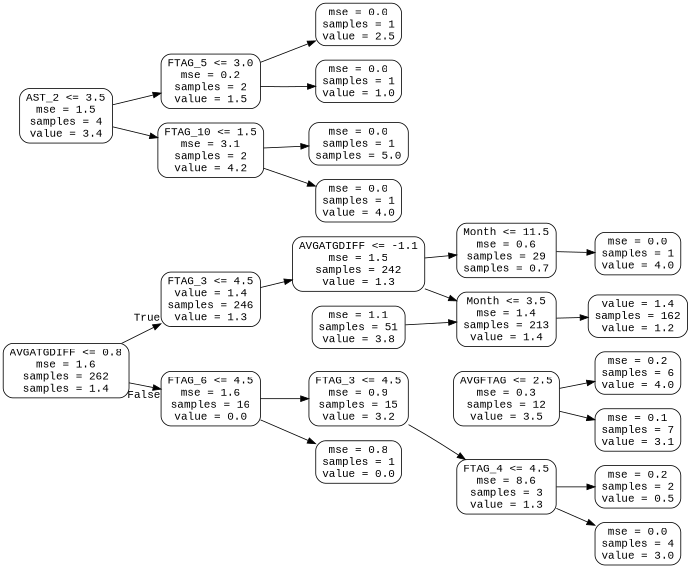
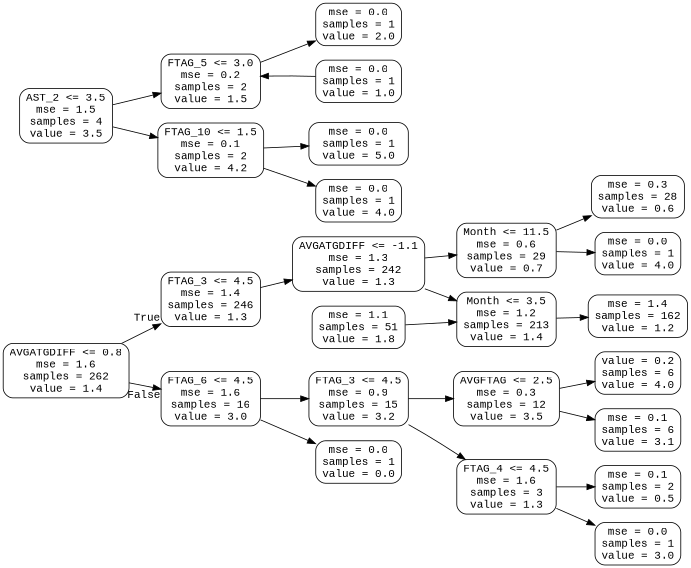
node "mse = 0.0 samples = 1 value = 2.5": label "mse = 0.0 samples = 1 value = 2.5" -> "mse = 0.0 samples = 1 value = 2.0"
edge "FTAG_5 <= 3.0 mse = 0.2 samples = 2 value = 1.5" -> "mse = 0.0 samples = 1 value = 1.0": reversed
node "AST_2 <= 3.5 mse = 1.5 samples = 4 value = 3.4": label "AST_2 <= 3.5 mse = 1.5 samples = 4 value = 3.4" -> "AST_2 <= 3.5 mse = 1.5 samples = 4 value = 3.5"
node "mse = 0.0 samples = 1 samples = 5.0": label "mse = 0.0 samples = 1 samples = 5.0" -> "mse = 0.0 samples = 1 value = 5.0"
node "FTAG_10 <= 1.5 mse = 3.1 samples = 2 value = 4.2": label "FTAG_10 <= 1.5 mse = 3.1 samples = 2 value = 4.2" -> "FTAG_10 <= 1.5 mse = 0.1 samples = 2 value = 4.2"
node "mse = 0.3 samples = 28 value = 0.6": added
node "Month <= 11.5 mse = 0.6 samples = 29 samples = 0.7": label "Month <= 11.5 mse = 0.6 samples = 29 samples = 0.7" -> "Month <= 11.5 mse = 0.6 samples = 29 value = 0.7"
node "AVGATGDIFF <= -1.1 mse = 1.5 samples = 242 value = 1.3": label "AVGATGDIFF <= -1.1 mse = 1.5 samples = 242 value = 1.3" -> "AVGATGDIFF <= -1.1 mse = 1.3 samples = 242 value = 1.3"
node "FTAG_3 <= 4.5 value = 1.4 samples = 246 value = 1.3": label "FTAG_3 <= 4.5 value = 1.4 samples = 246 value = 1.3" -> "FTAG_3 <= 4.5 mse = 1.4 samples = 246 value = 1.3"
node "value = 1.4 samples = 162 value = 1.2": label "value = 1.4 samples = 162 value = 1.2" -> "mse = 1.4 samples = 162 value = 1.2"
node "Month <= 3.5 mse = 1.4 samples = 213 value = 1.4": label "Month <= 3.5 mse = 1.4 samples = 213 value = 1.4" -> "Month <= 3.5 mse = 1.2 samples = 213 value = 1.4"
node "mse = 1.1 samples = 51 value = 3.8": label "mse = 1.1 samples = 51 value = 3.8" -> "mse = 1.1 samples = 51 value = 1.8"
node "AVGATGDIFF <= 0.8 mse = 1.6 samples = 262 samples = 1.4": label "AVGATGDIFF <= 0.8 mse = 1.6 samples = 262 samples = 1.4" -> "AVGATGDIFF <= 0.8 mse = 1.6 samples = 262 value = 1.4"
node "mse = 0.2 samples = 6 value = 4.0": label "mse = 0.2 samples = 6 value = 4.0" -> "value = 0.2 samples = 6 value = 4.0"
node "FTAG_6 <= 4.5 mse = 1.6 samples = 16 value = 0.0": label "FTAG_6 <= 4.5 mse = 1.6 samples = 16 value = 0.0" -> "FTAG_6 <= 4.5 mse = 1.6 samples = 16 value = 3.0"
edge "FTAG_3 <= 4.5 mse = 0.9 samples = 15 value = 3.2" -> "AVGFTAG <= 2.5 mse = 0.3 samples = 12 value = 3.5": added
node "mse = 0.1 samples = 7 value = 3.1": label "mse = 0.1 samples = 7 value = 3.1" -> "mse = 0.1 samples = 6 value = 3.1"
node "mse = 0.8 samples = 1 value = 0.0": label "mse = 0.8 samples = 1 value = 0.0" -> "mse = 0.0 samples = 1 value = 0.0"
node "FTAG_4 <= 4.5 mse = 8.6 samples = 3 value = 1.3": label "FTAG_4 <= 4.5 mse = 8.6 samples = 3 value = 1.3" -> "FTAG_4 <= 4.5 mse = 1.6 samples = 3 value = 1.3"
node "mse = 0.2 samples = 2 value = 0.5": label "mse = 0.2 samples = 2 value = 0.5" -> "mse = 0.1 samples = 2 value = 0.5"
node "mse = 0.0 samples = 4 value = 3.0": label "mse = 0.0 samples = 4 value = 3.0" -> "mse = 0.0 samples = 1 value = 3.0"
